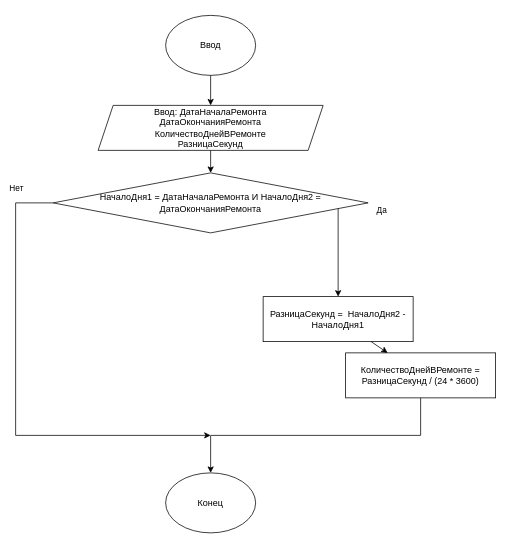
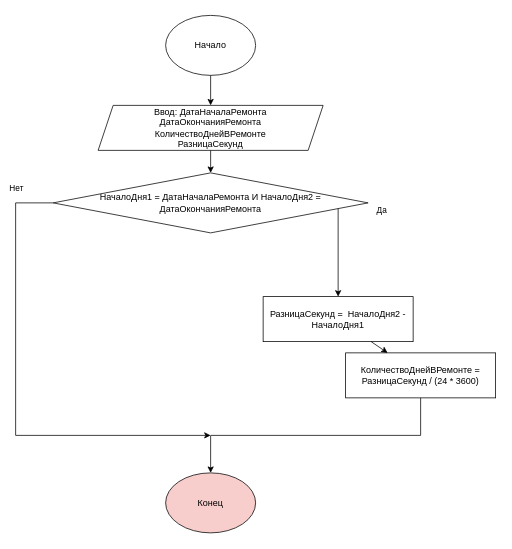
node "Ввод": label "Ввод" -> "Начало"
node "Конец": fillcolor #ffffff -> #f8cecc
